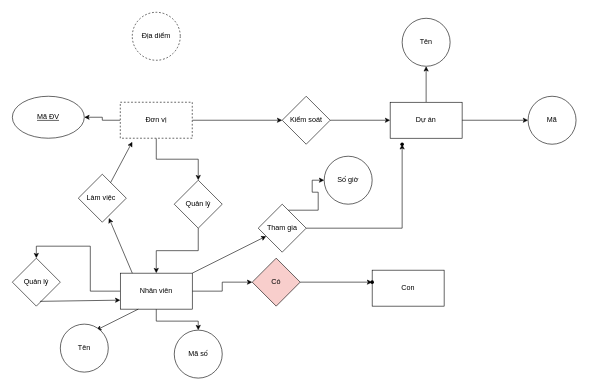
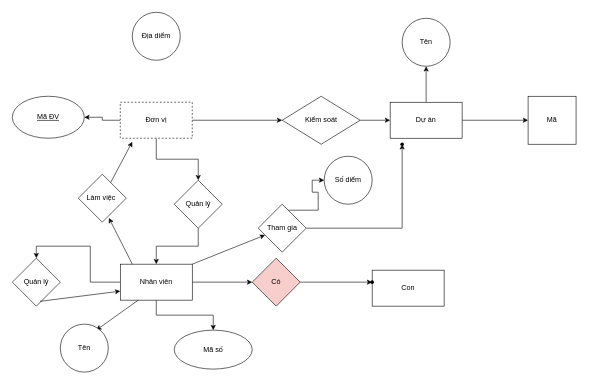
node "Địa diểm": style dashed -> solid
node "Kiểm soát": size 48x48 -> 78x48
node "Mã": shape ellipse -> rectangle
node "Số giờ": label "Số giờ" -> "Số diểm"
node "Nhân viên": moved (156, 291) -> (156, 282)
node "Mã số": size 48x48 -> 78x39
